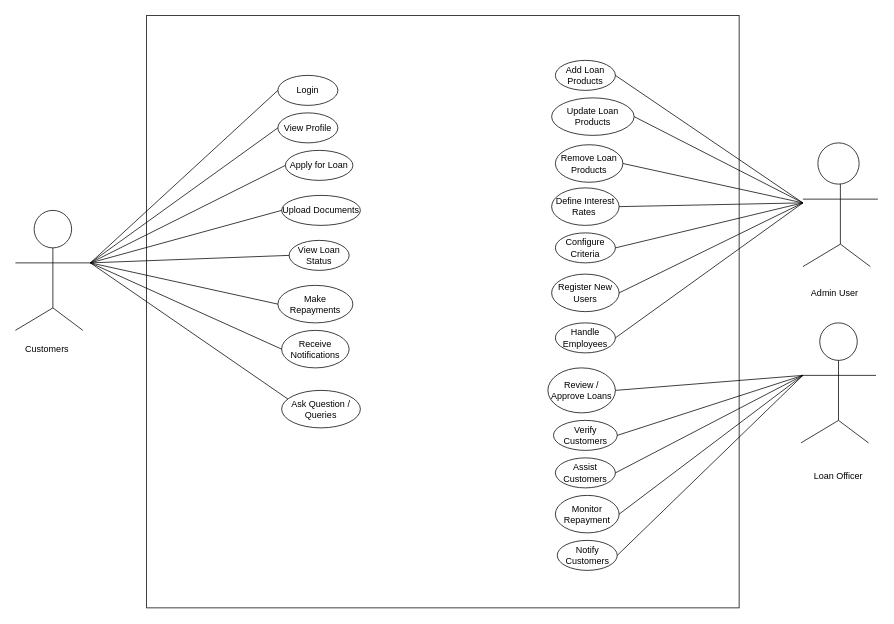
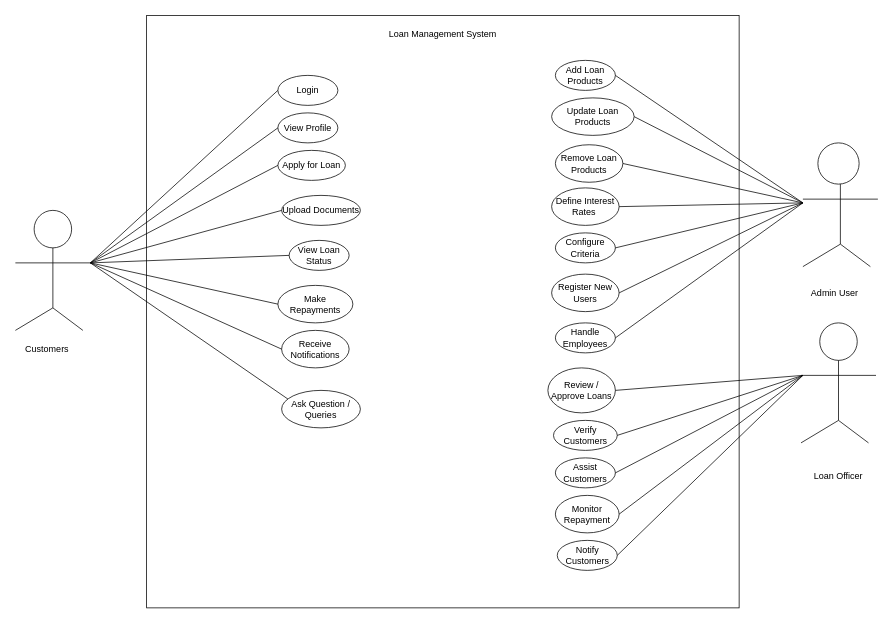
node "Loan Management System": added
node "Apply for Loan": moved (319, 165) -> (312, 165)
